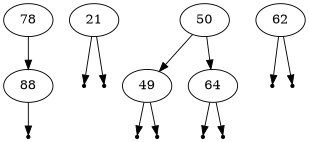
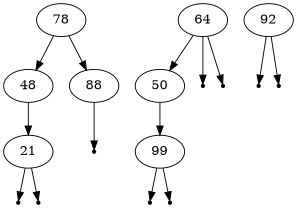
node "62": label "62" -> "92"
edge "50" -> "64": reversed
node "48": added
node "49": label "49" -> "99"
